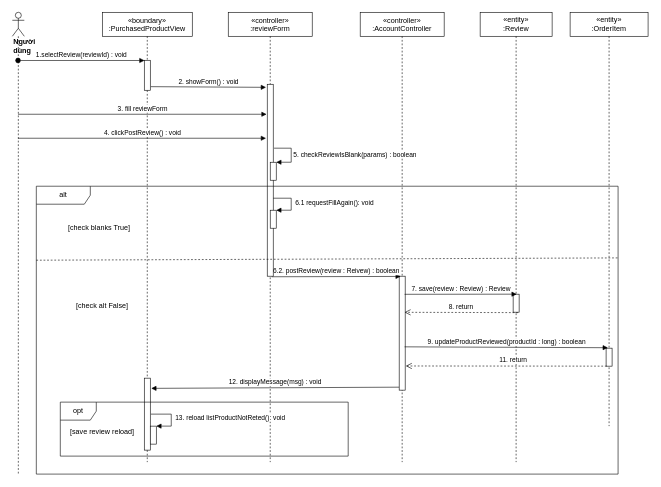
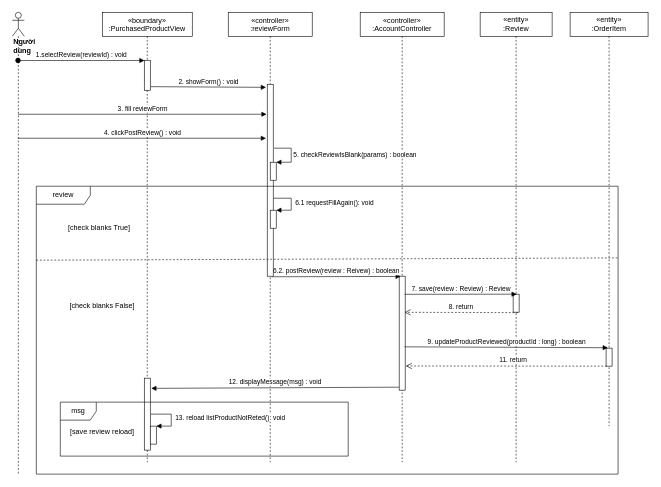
node "alt": label "alt" -> "review"
node "[check alt False]": label "[check alt False]" -> "[check blanks False]"
node "opt": label "opt" -> "msg"
